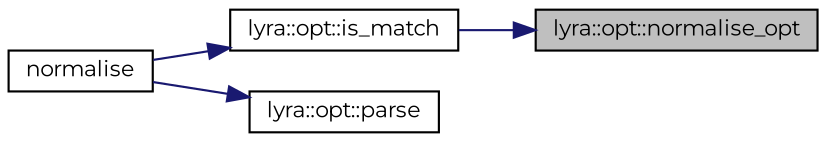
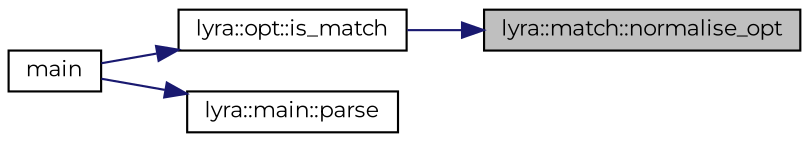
node "lyra::opt::normalise_opt": label "lyra::opt::normalise_opt" -> "lyra::match::normalise_opt"
node "normalise": label "normalise" -> "main"
node "lyra::opt::parse": label "lyra::opt::parse" -> "lyra::main::parse"
